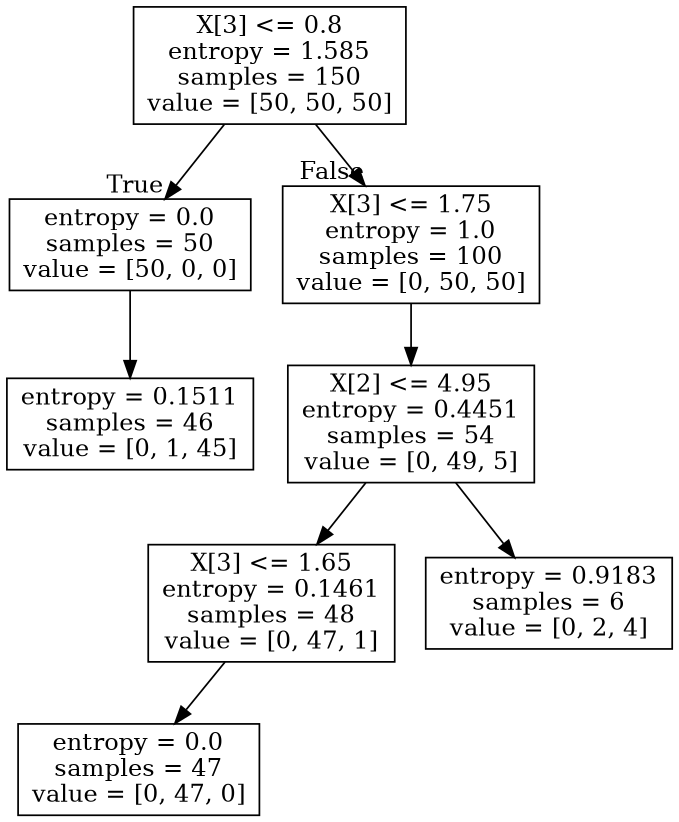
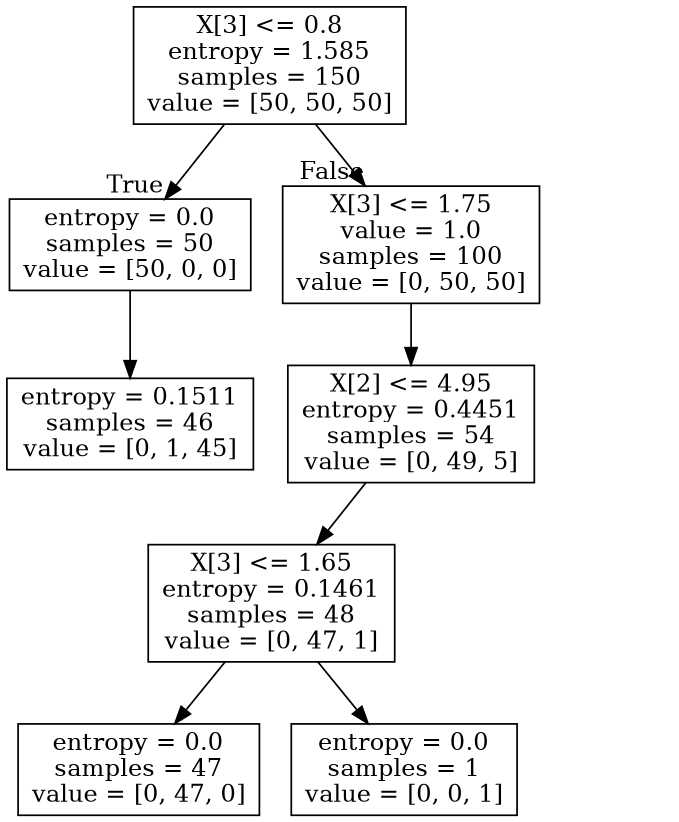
node "X[3] <= 1.75 entropy = 1.0 samples = 100 value = [0, 50, 50]": label "X[3] <= 1.75 entropy = 1.0 samples = 100 value = [0, 50, 50]" -> "X[3] <= 1.75 value = 1.0 samples = 100 value = [0, 50, 50]"
node "entropy = 0.9183 samples = 6 value = [0, 2, 4]": removed
node "entropy = 0.0 samples = 1 value = [0, 0, 1]": added
